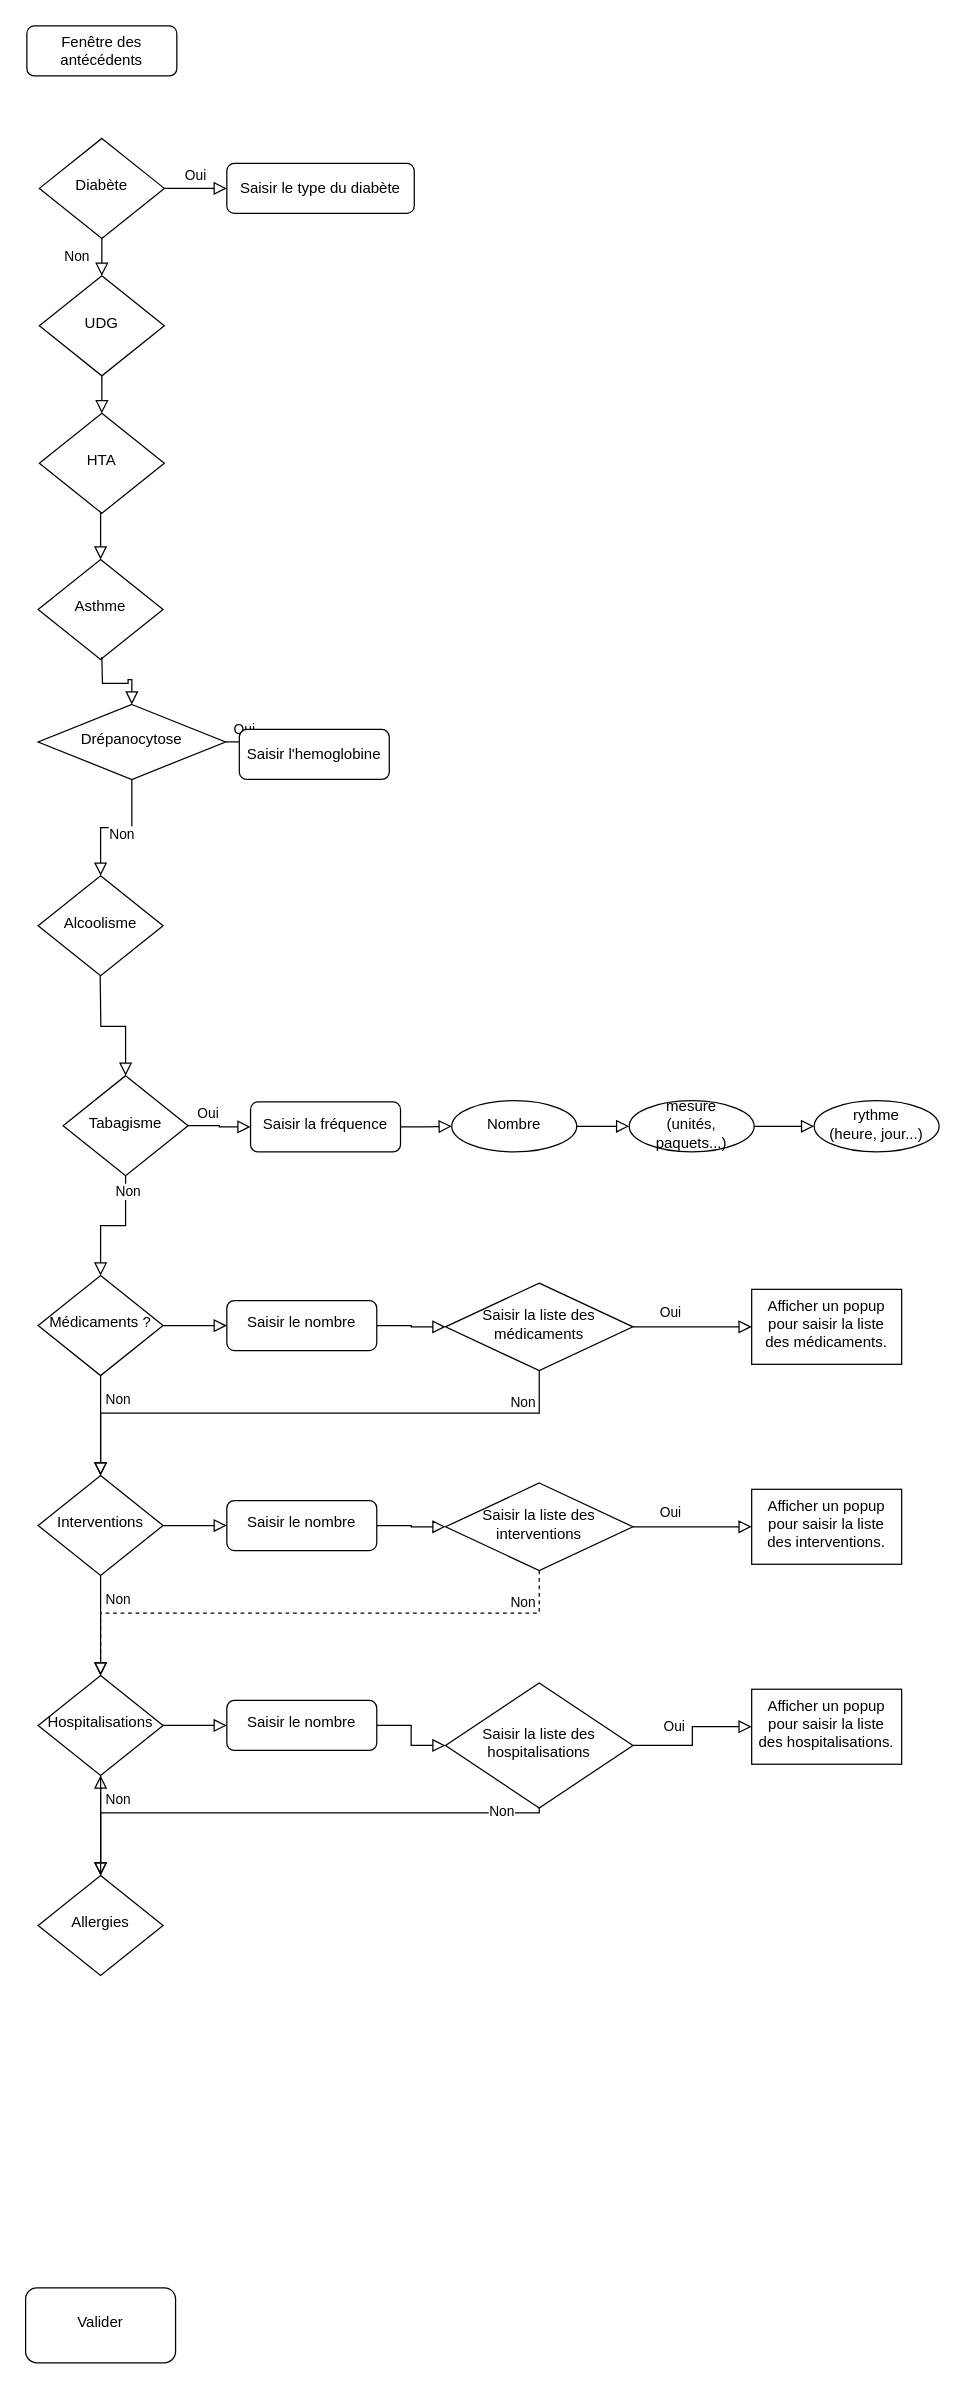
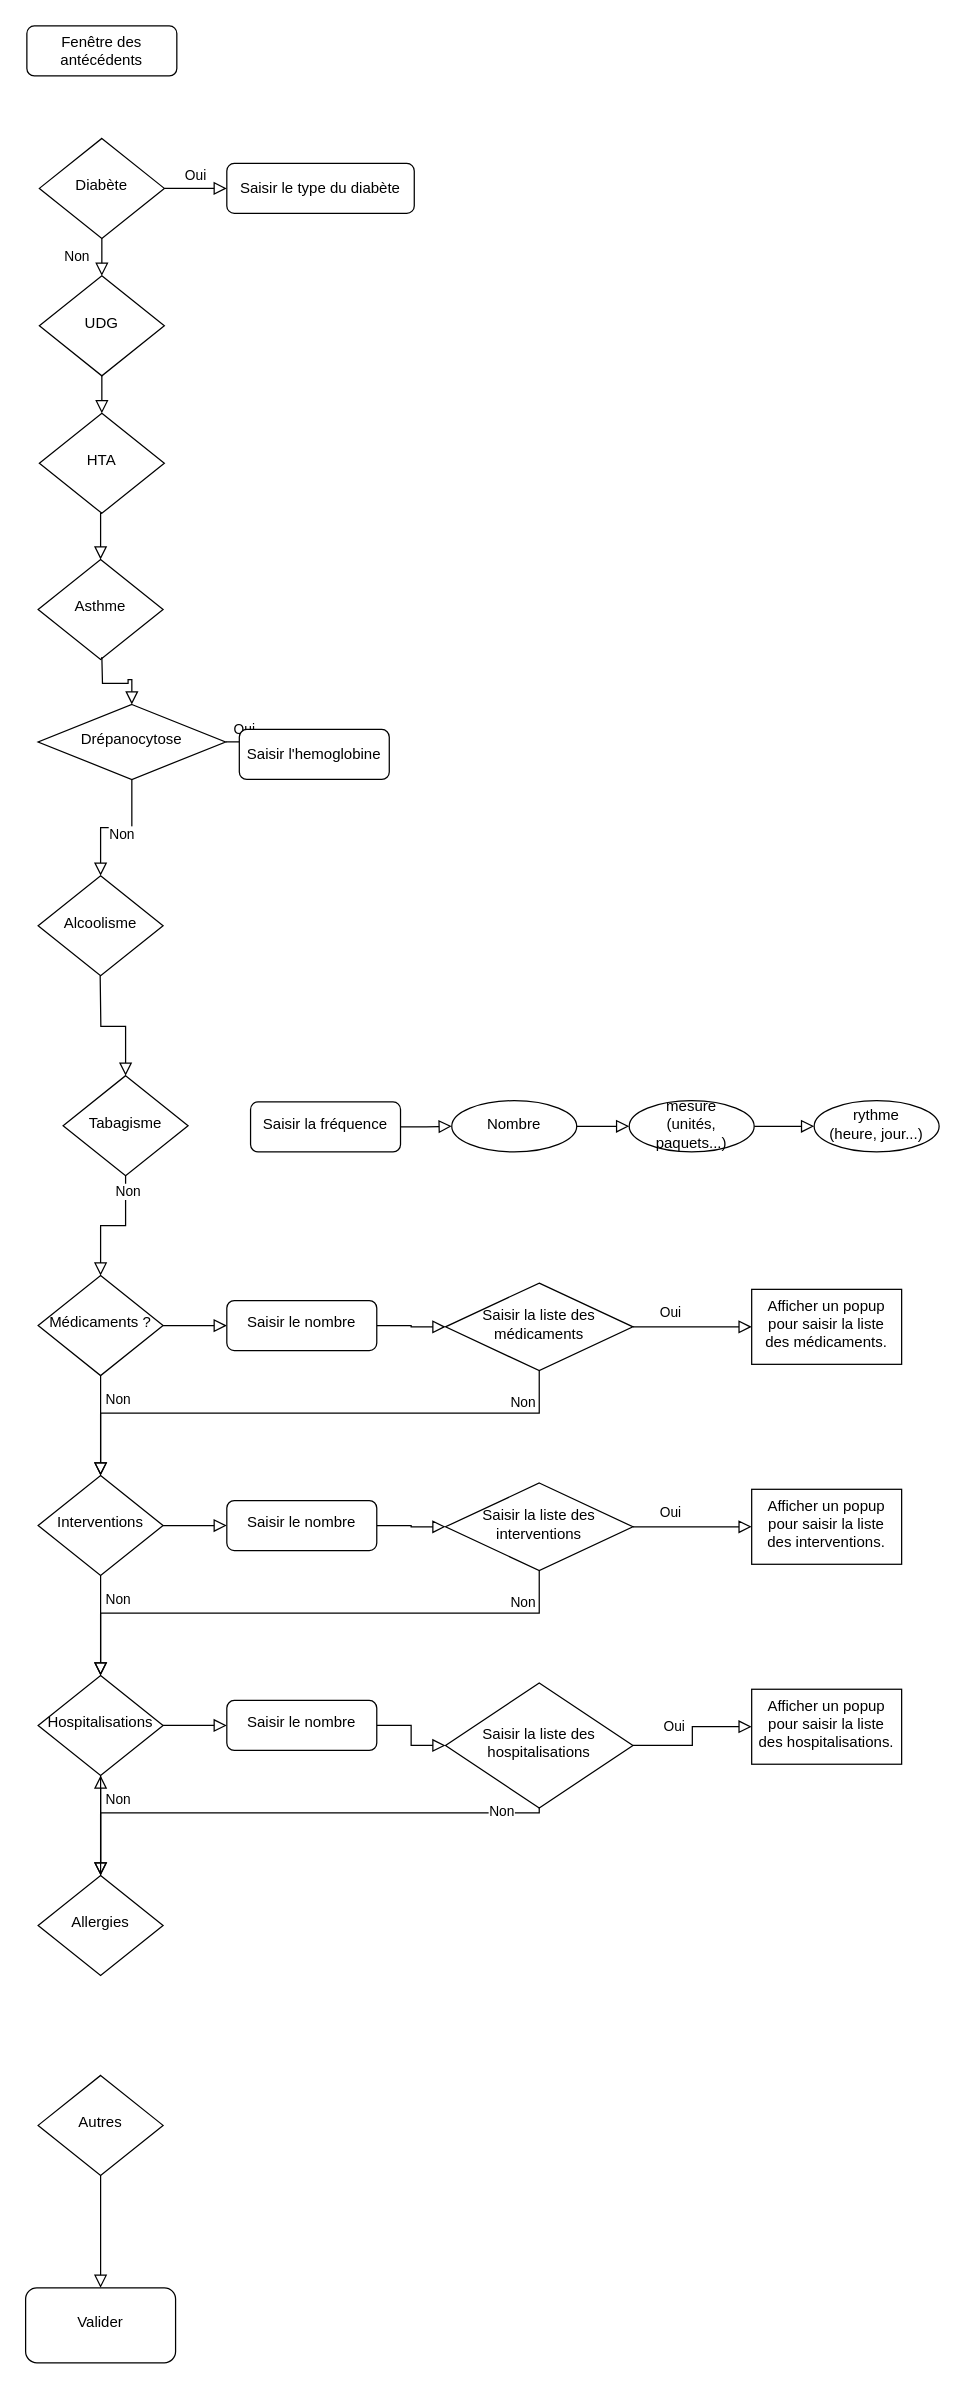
edge "Tabagisme" -> "Saisir la fréquence": removed, label "Oui"
edge "Saisir la liste des interventions" -> "Hospitalisations": style dashed -> solid
node "Autres": added
edge "Autres" -> "Valider": added
